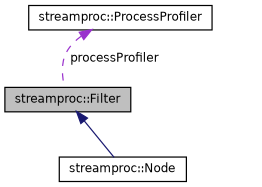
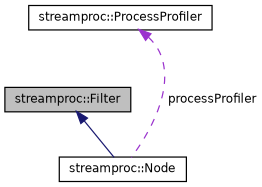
edge "streamproc::Filter" -> "streamproc::ProcessProfiler": now "streamproc::Node" -> "streamproc::ProcessProfiler"
